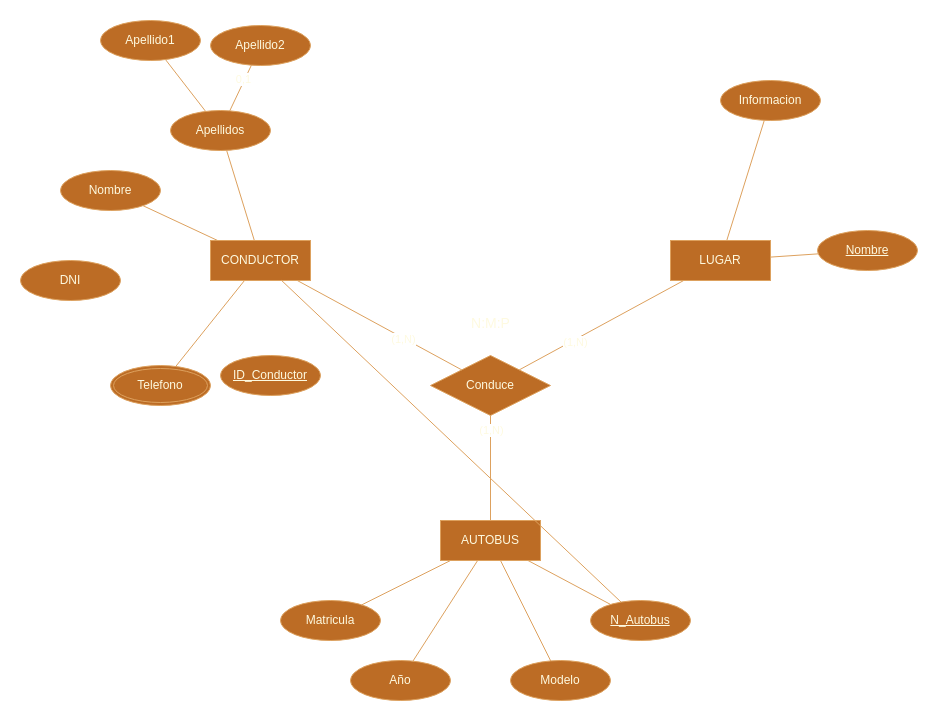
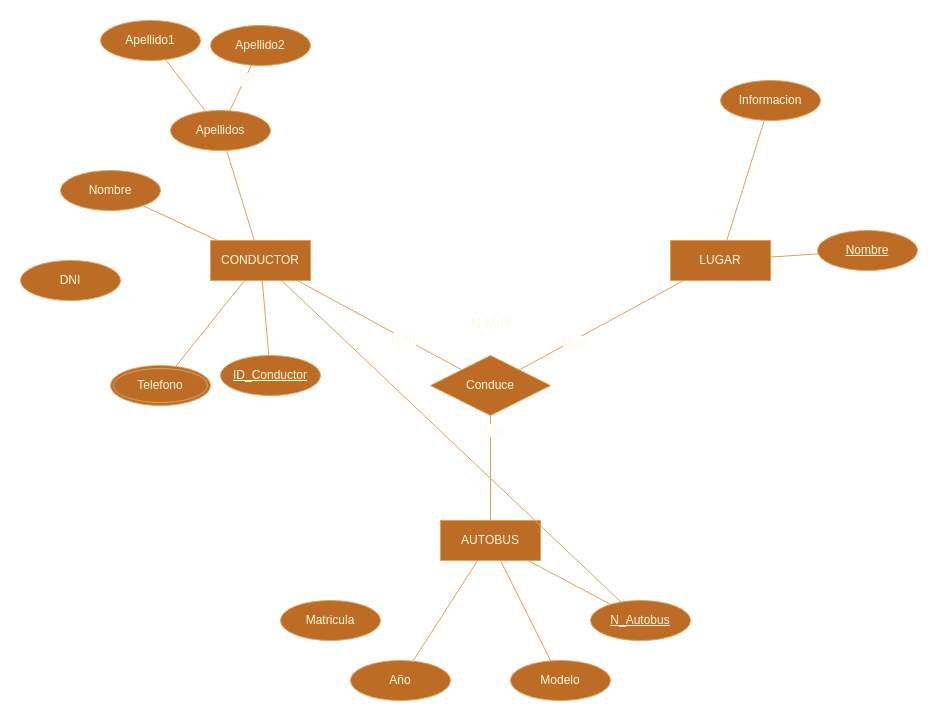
edge "CONDUCTOR" -- "ID_Conductor": added
edge "AUTOBUS" -- "Matricula": removed
